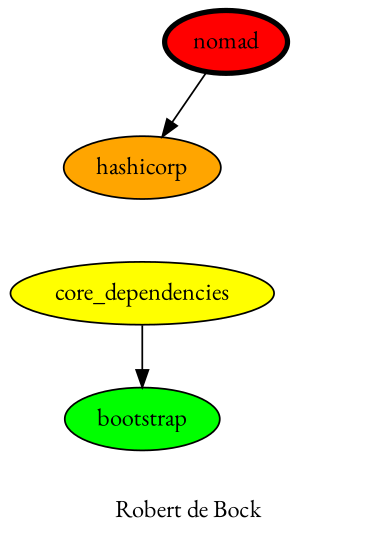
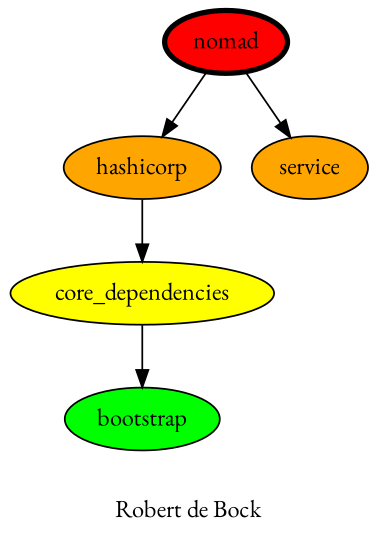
node "service": added
edge "hashicorp" -> "core_dependencies": added
